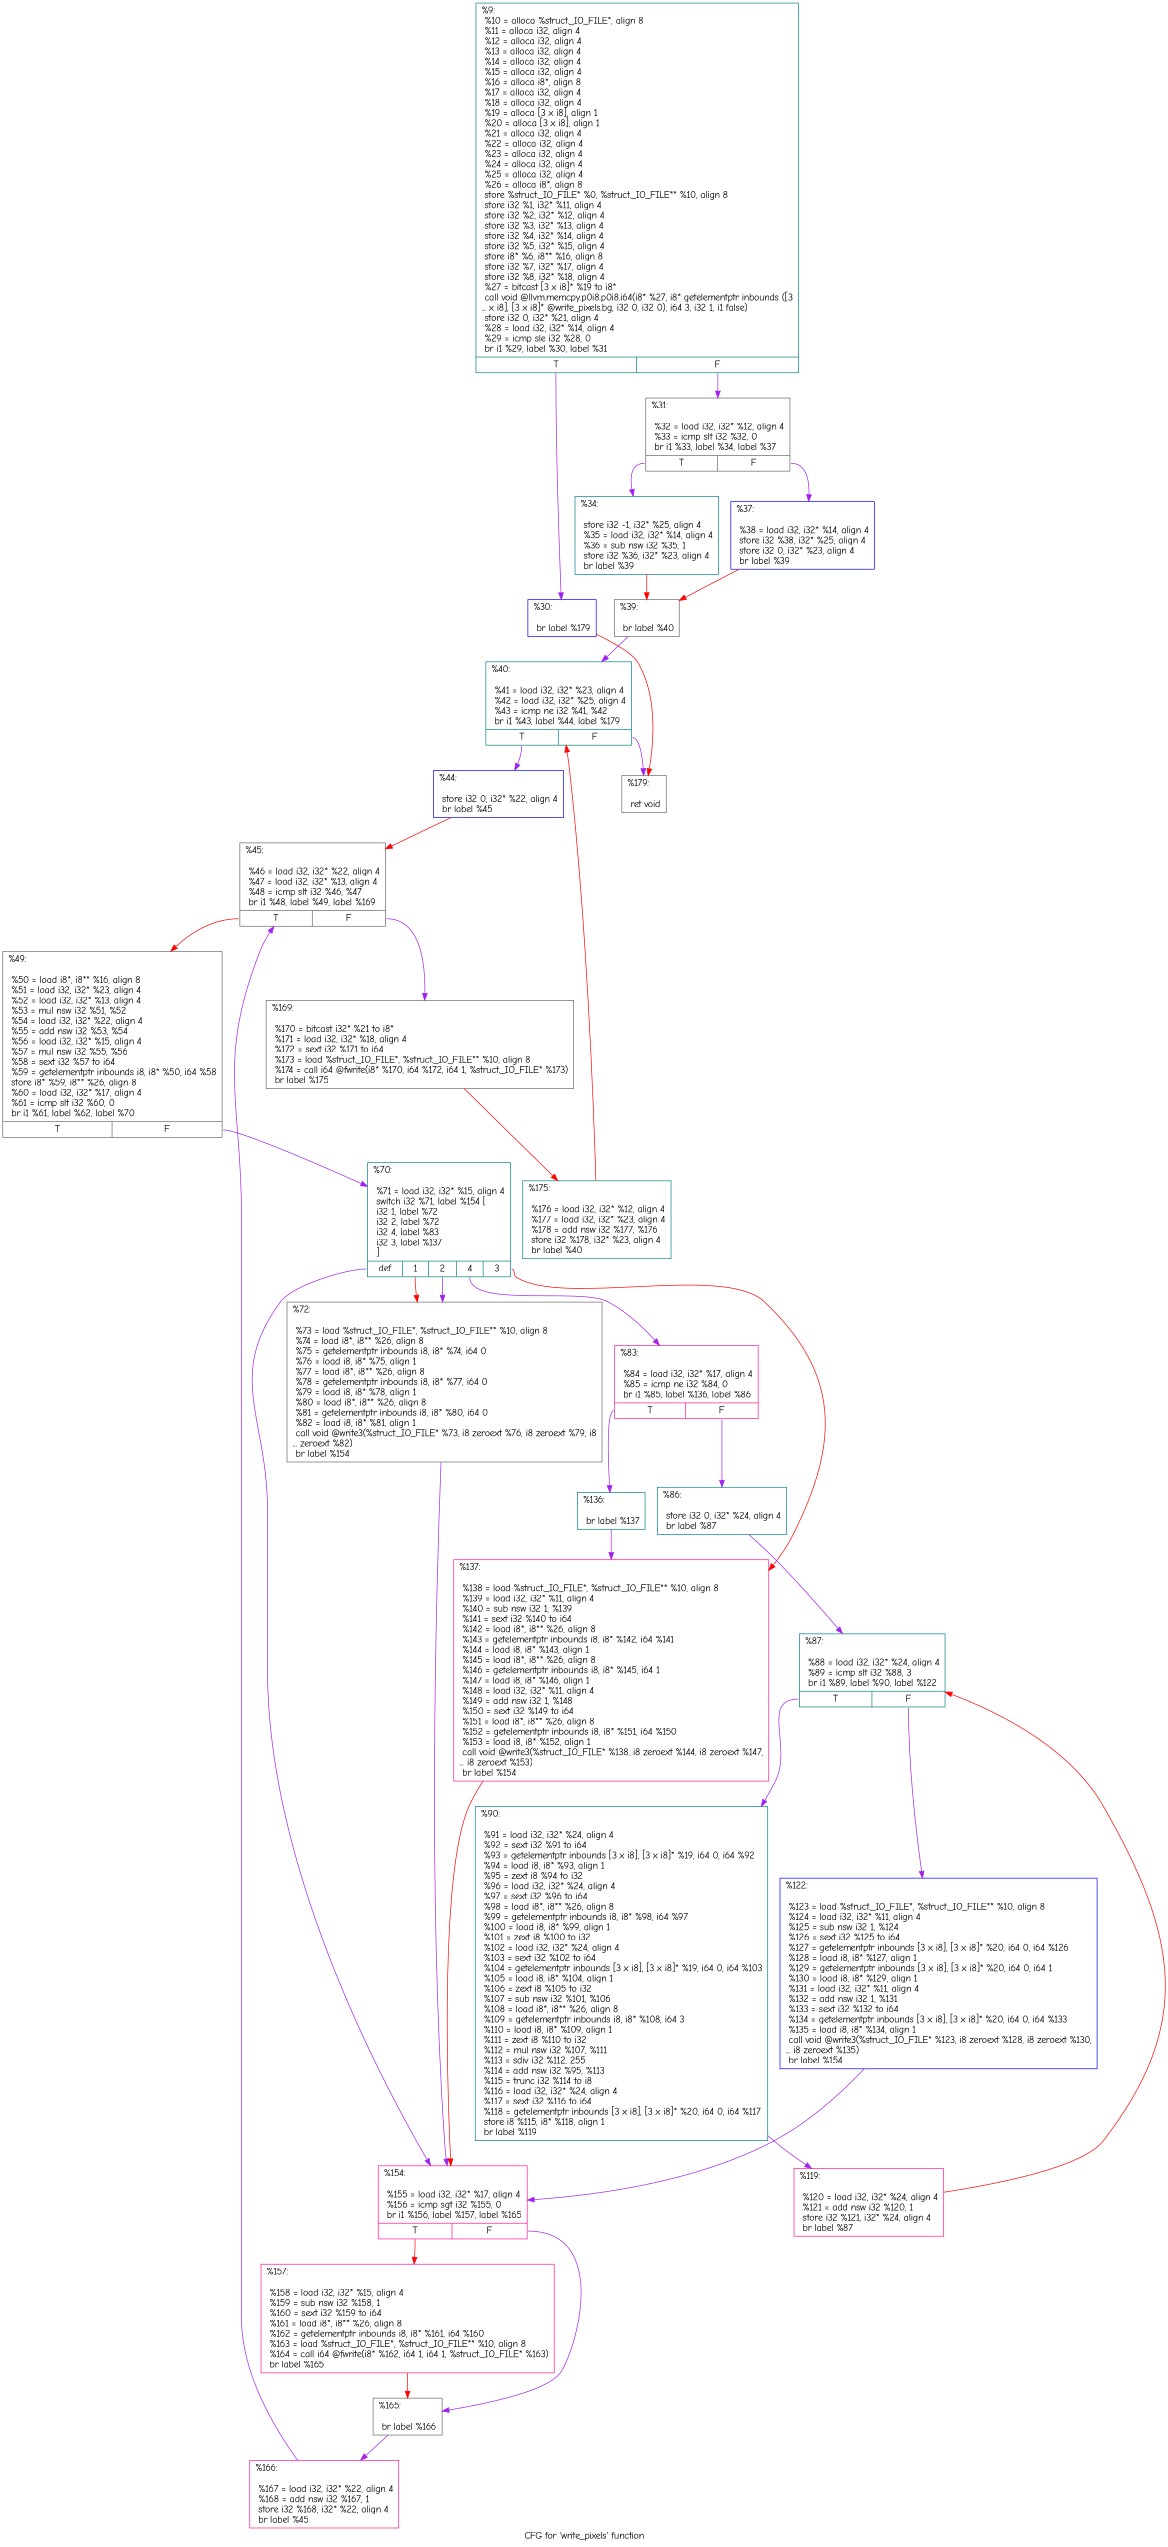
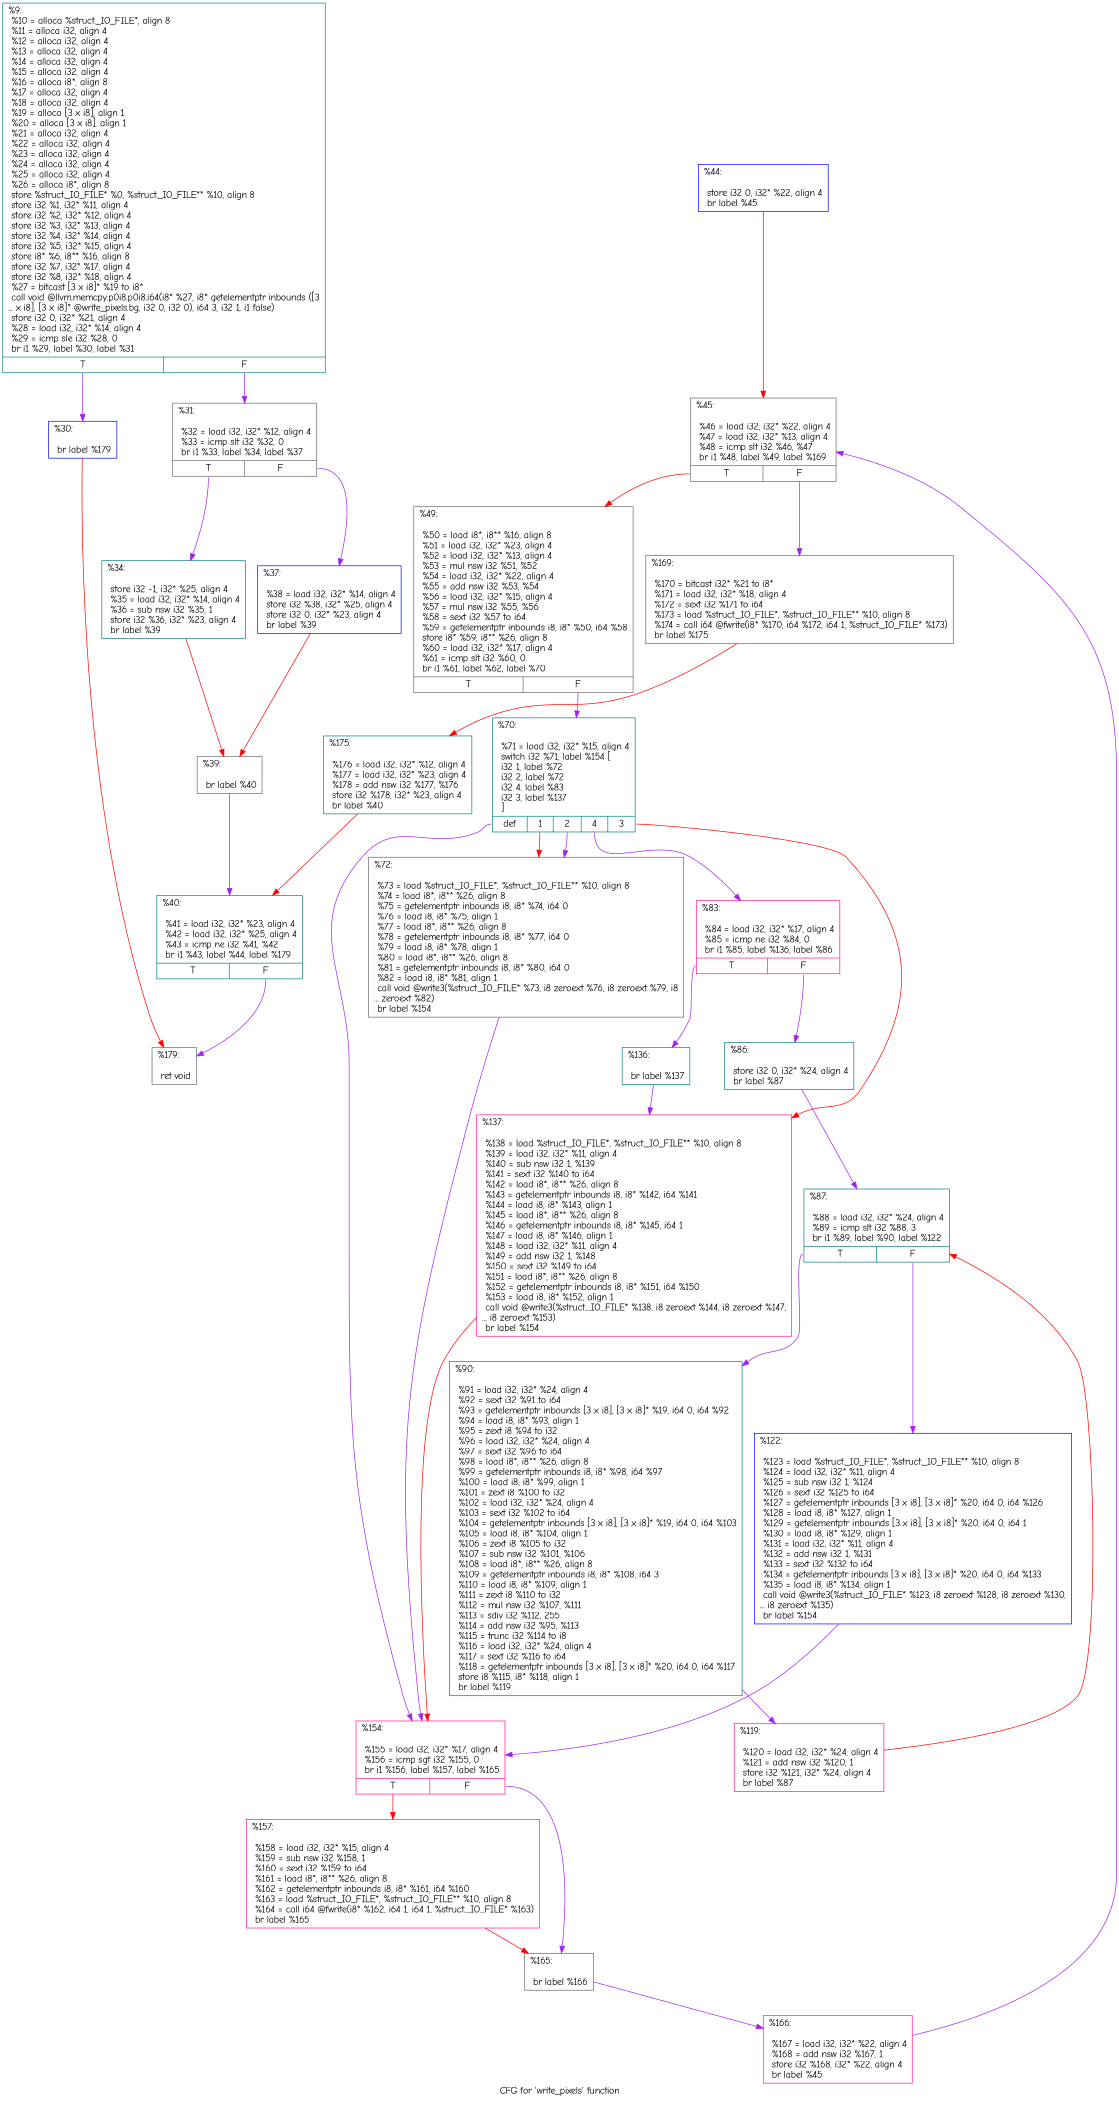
edge "%40:" -> "%44:": removed
